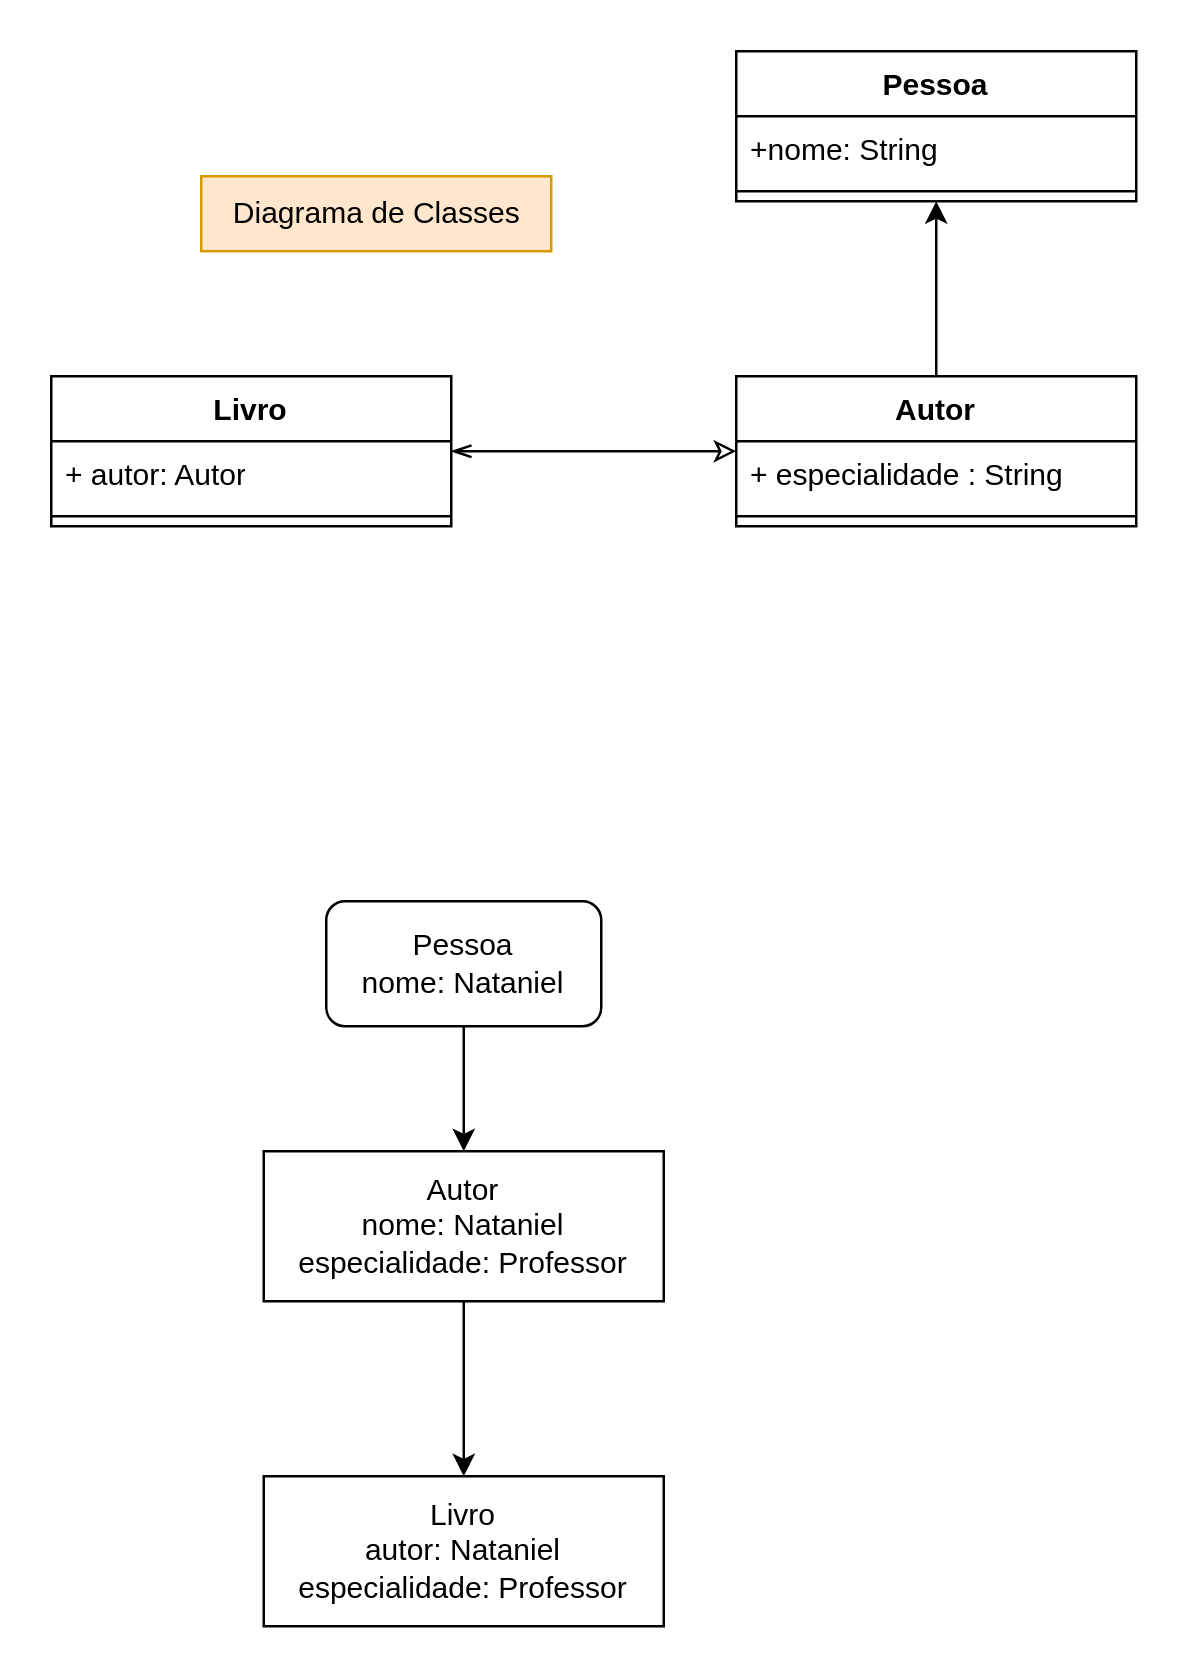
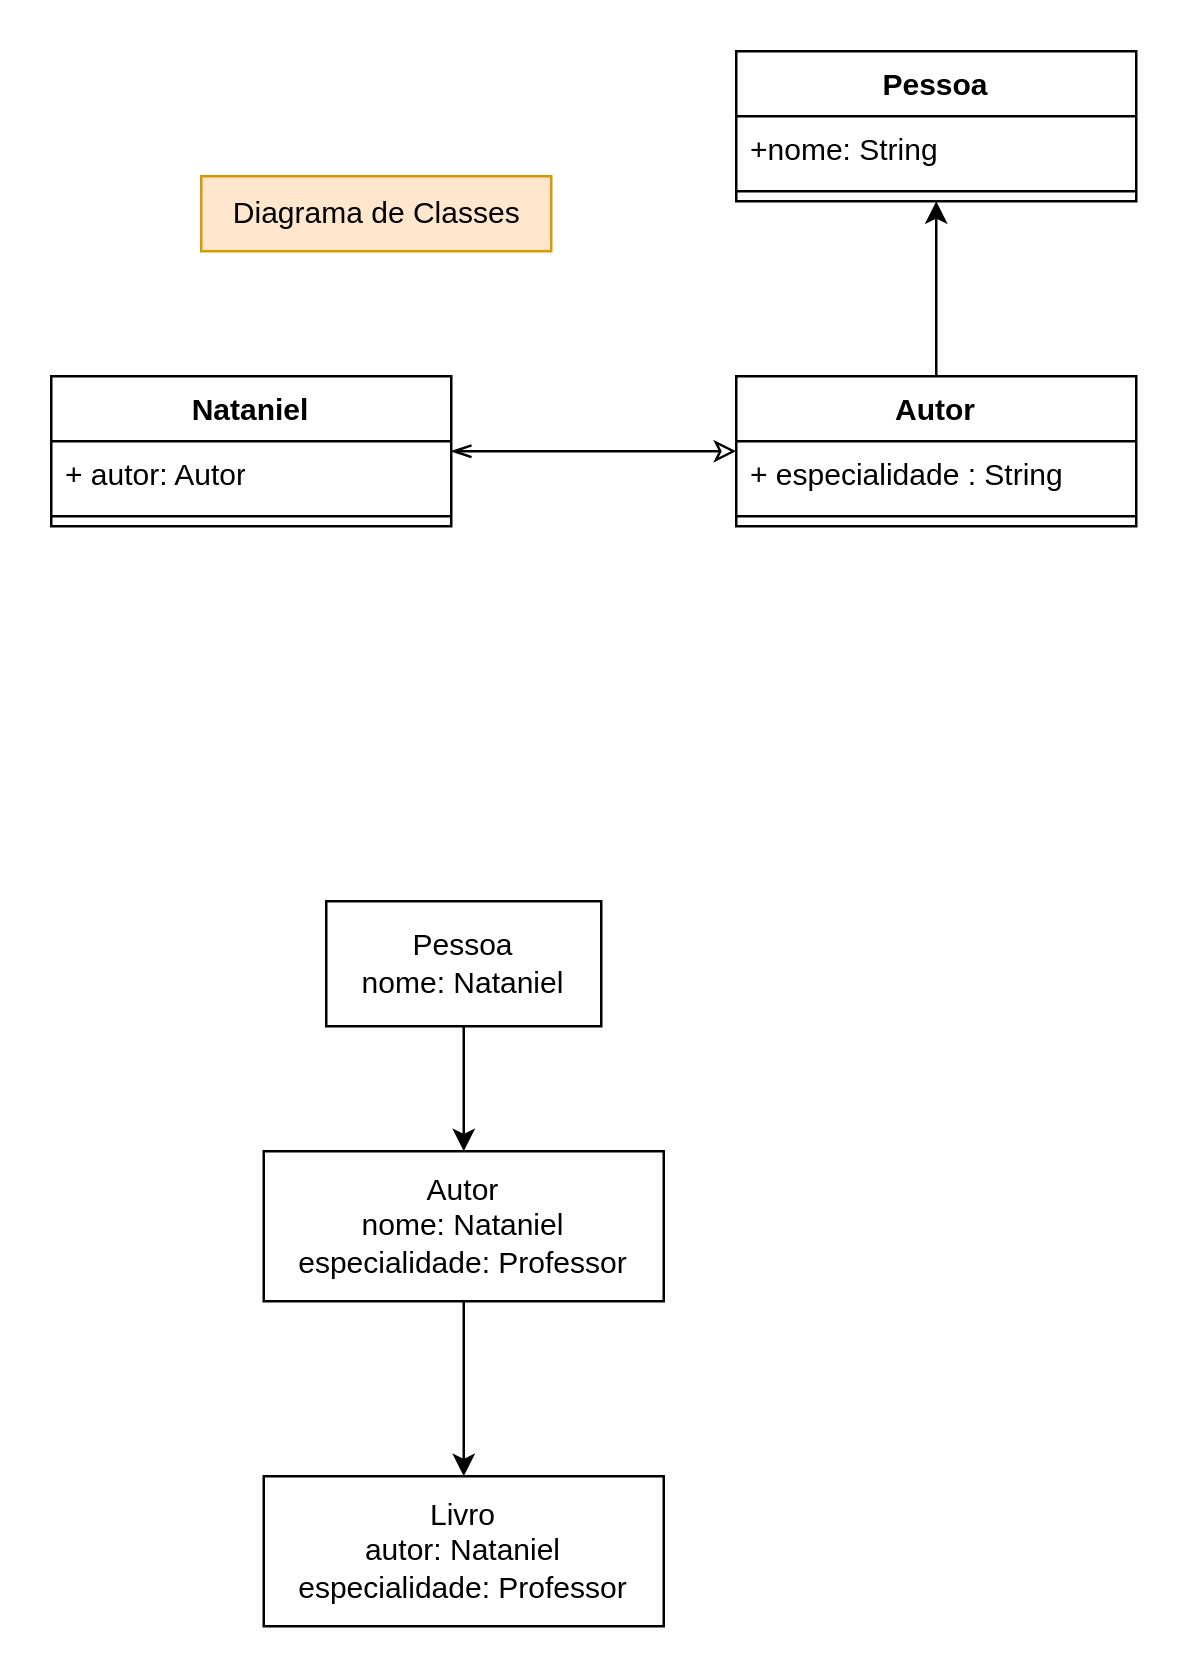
node "Livro": label "Livro" -> "Nataniel"
node "Pessoa nome: Nataniel": shape rounded rectangle -> rectangle
